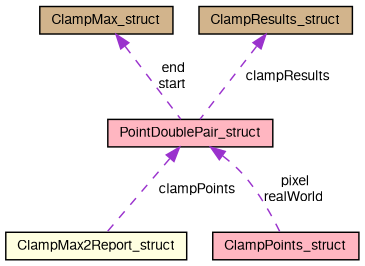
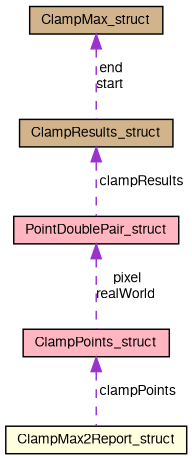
edge "PointDoublePair_struct" -> "ClampMax_struct": now "ClampResults_struct" -> "ClampMax_struct"
edge "ClampMax2Report_struct" -> "PointDoublePair_struct": now "ClampMax2Report_struct" -> "ClampPoints_struct"
